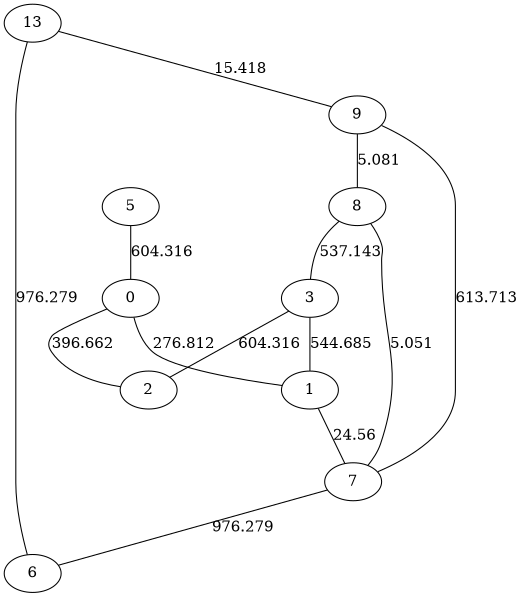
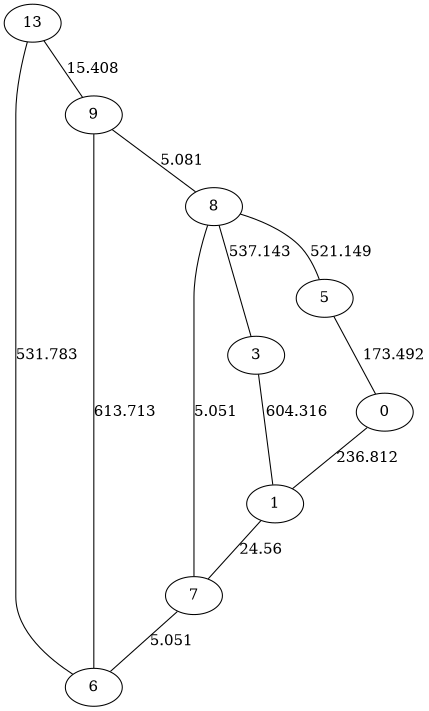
edge "13" -- "9": label "15.418" -> "15.408"
edge "8" -- "5": added, label "521.149"
edge "5" -- "0": label "604.316" -> "173.492"
edge "13" -- "6": label "976.279" -> "531.783"
edge "9" -- "7": now "9" -- "6"
edge "0" -- "1": label "276.812" -> "236.812"
edge "3" -- "1": label "544.685" -> "604.316"
node "2": removed
edge "7" -- "6": label "976.279" -> "5.051"
